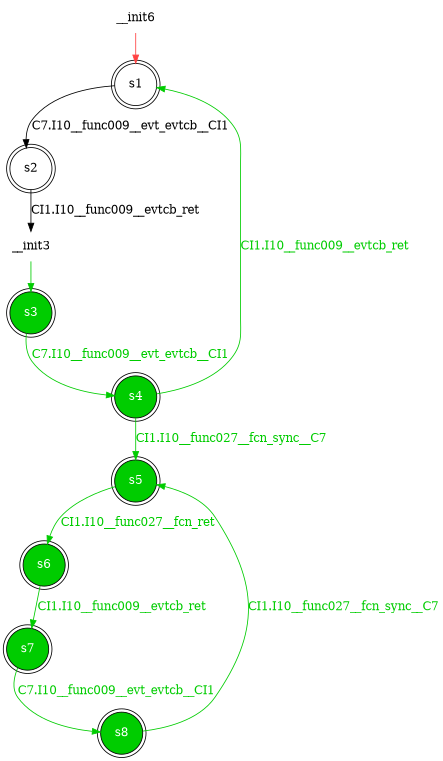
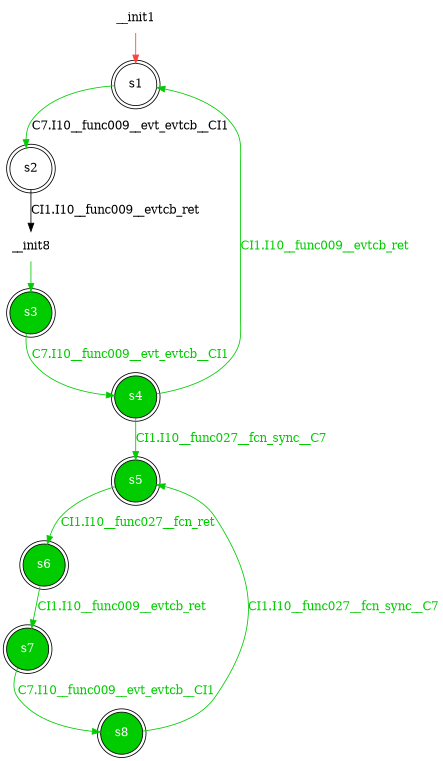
node "__init6": label "__init6" -> "__init1"
edge "s1" -> "s2": color black -> #00cc00
node "__init3": label "__init3" -> "__init8"
